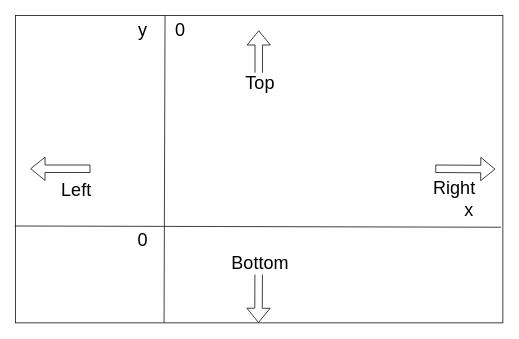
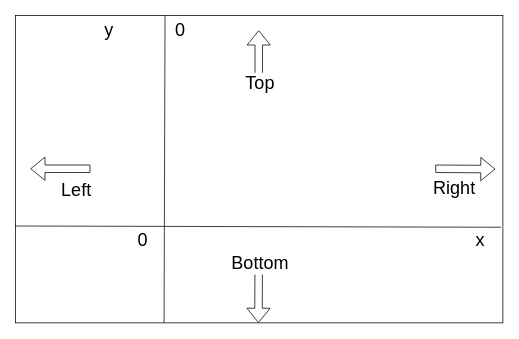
node "y": moved (143, 30) -> (109, 30)
node "x": moved (469, 210) -> (480, 240)
